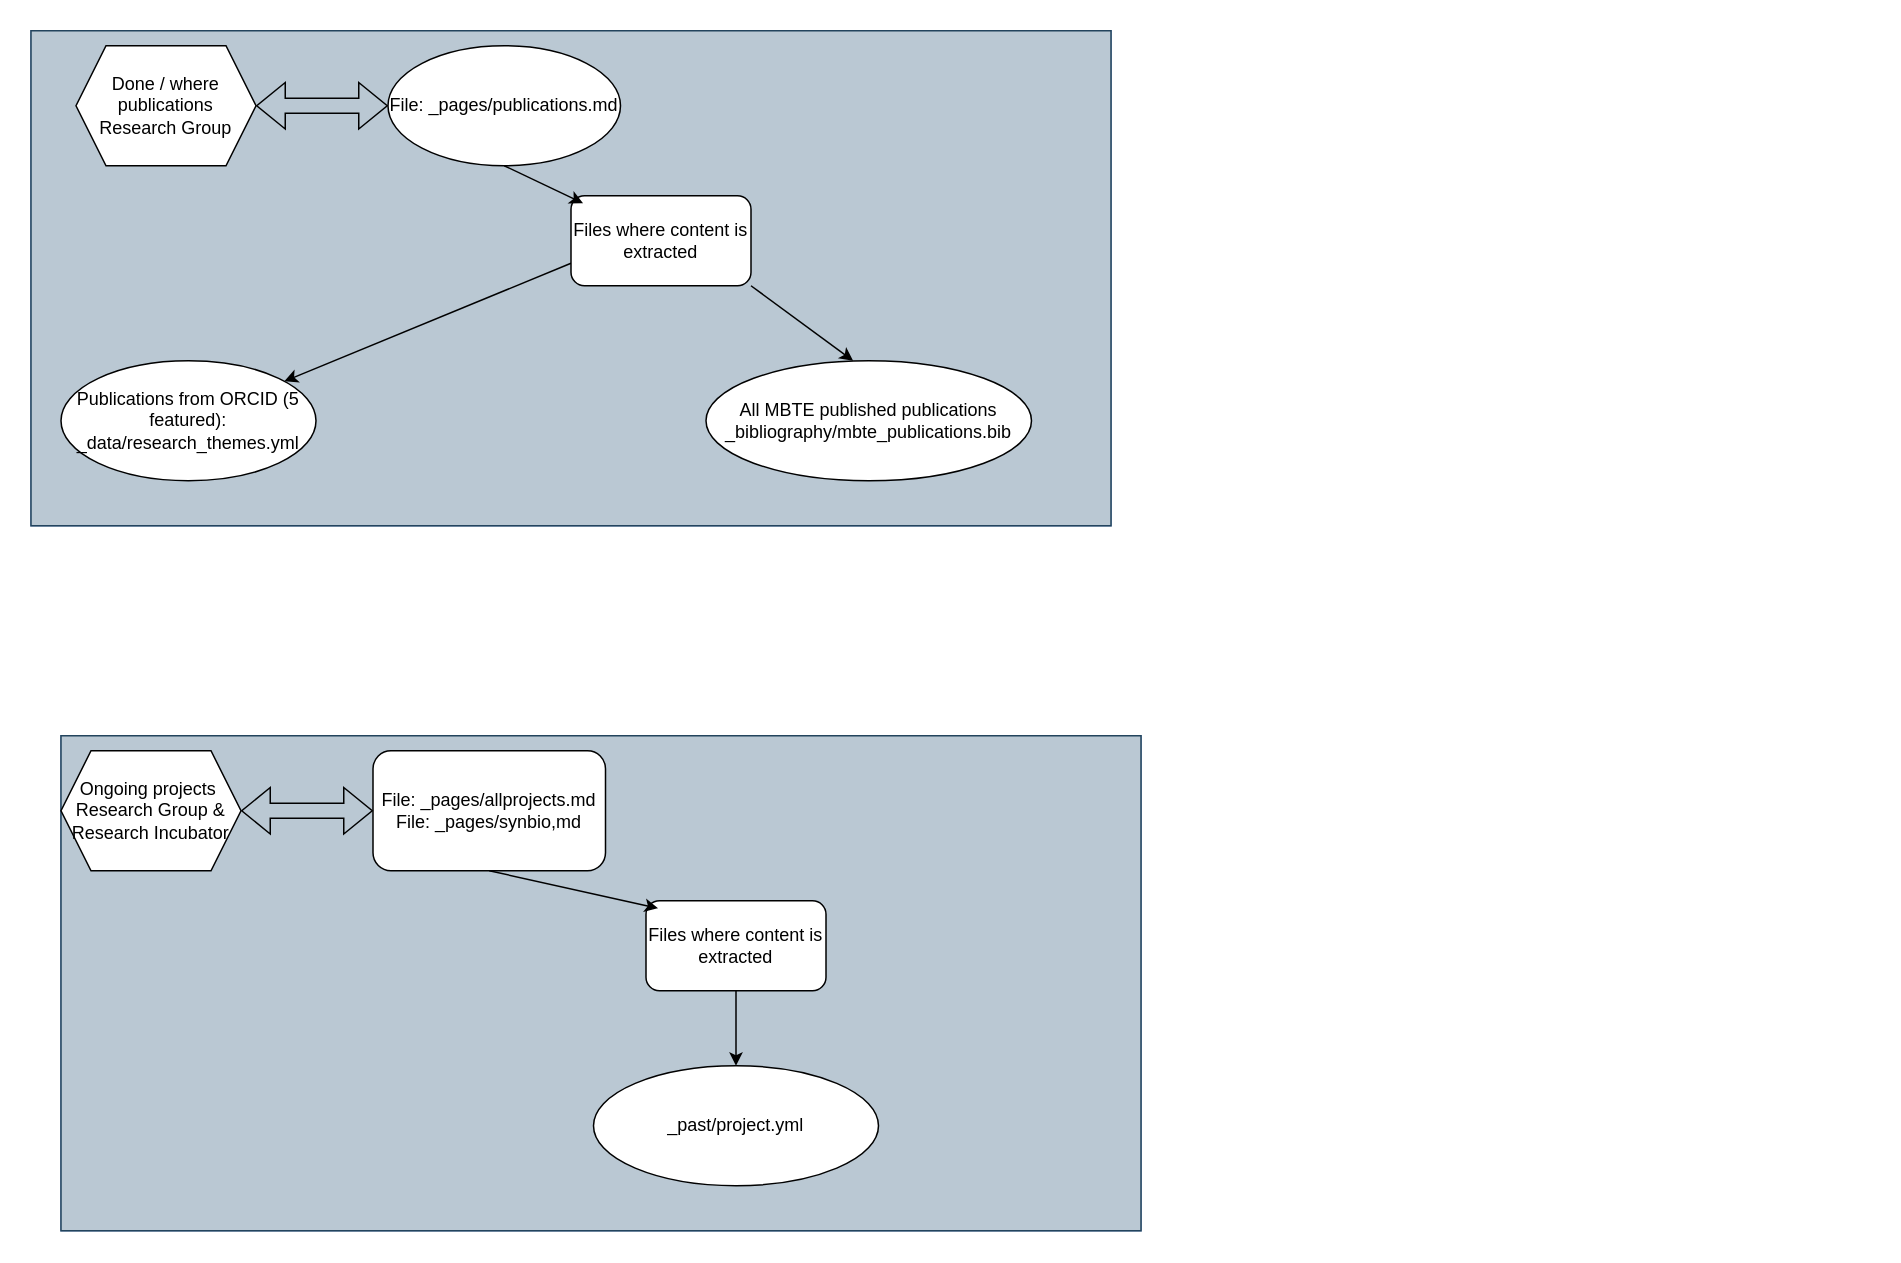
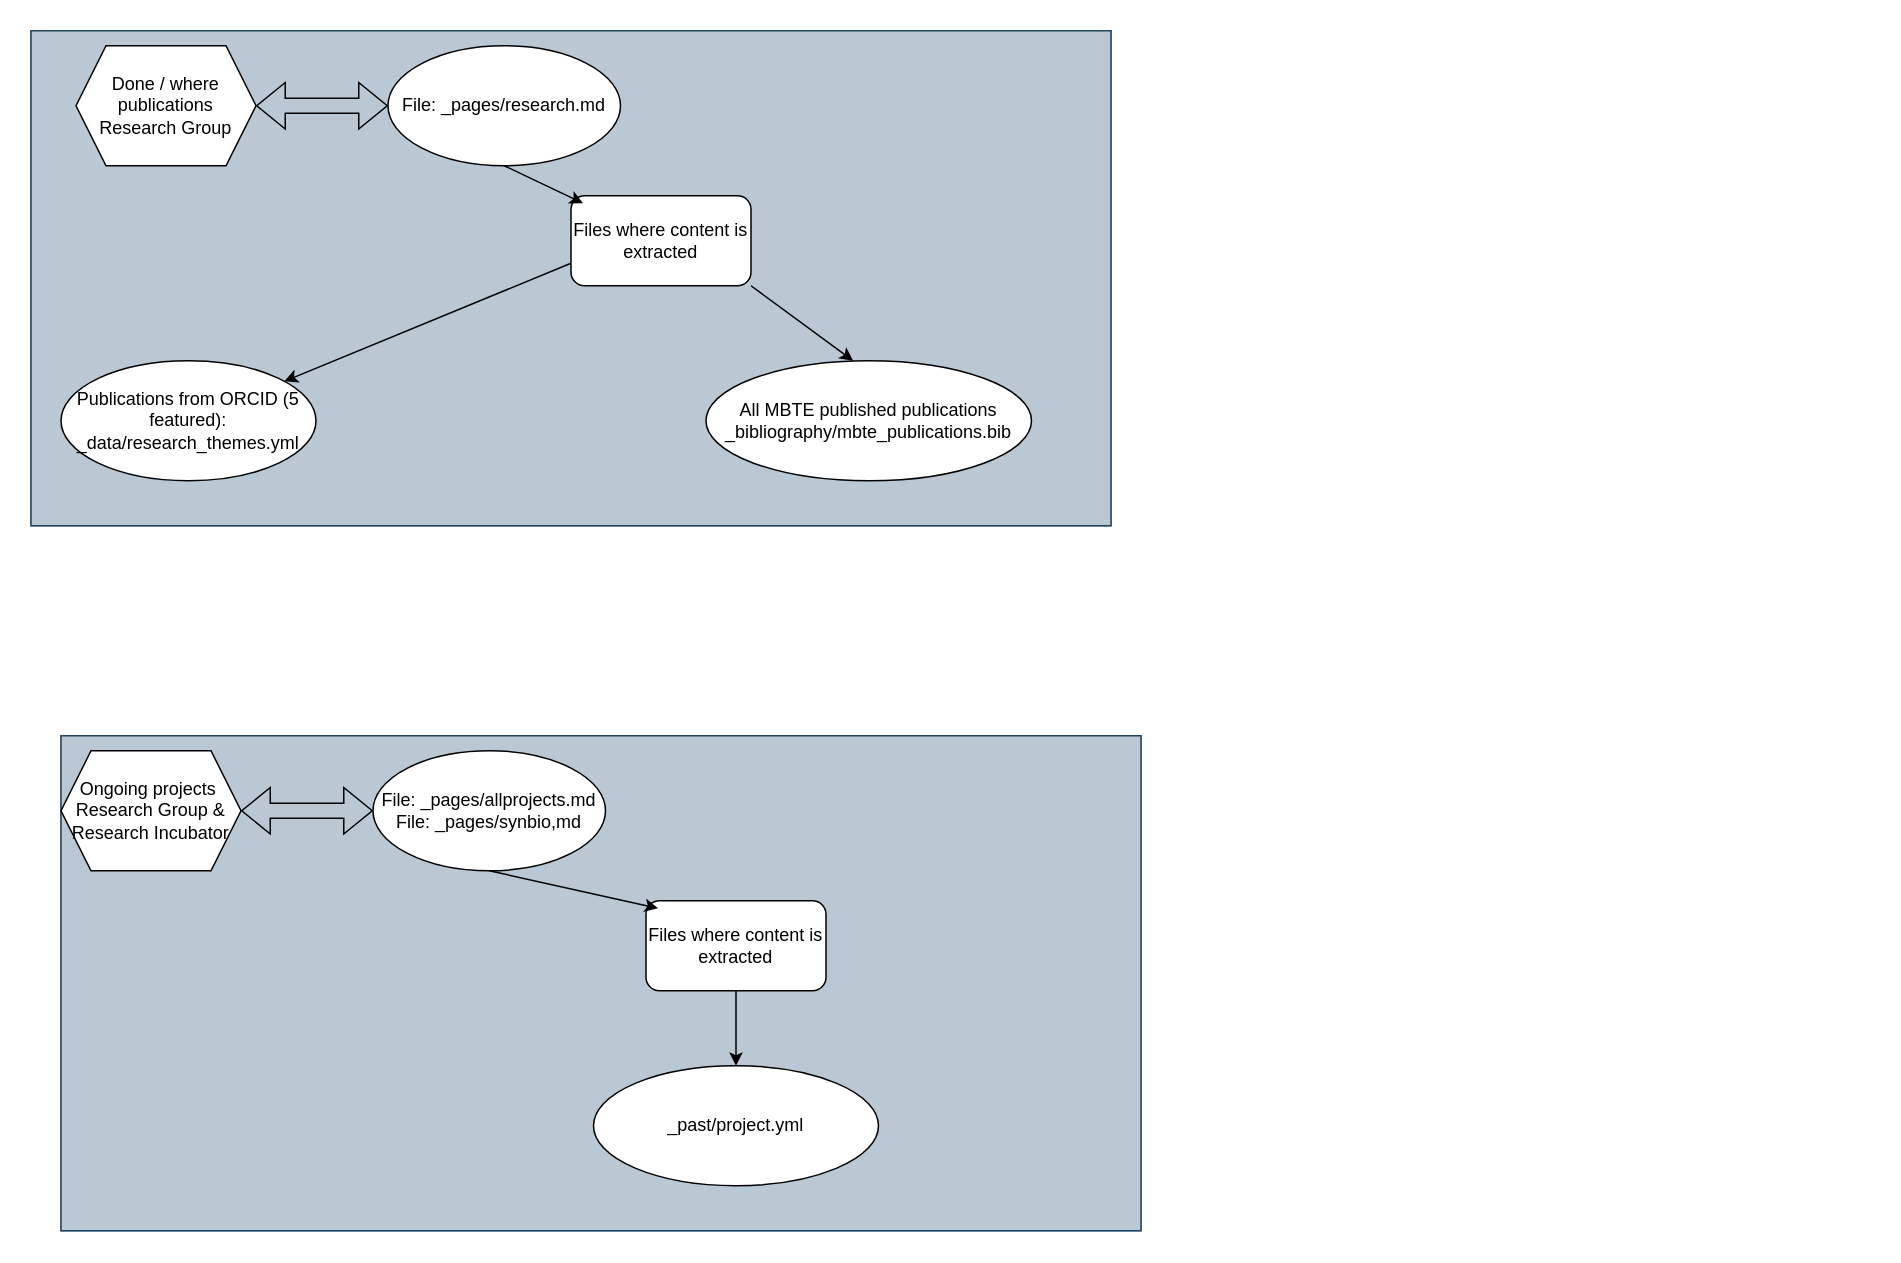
node "File: _pages/publications.md": label "File: _pages/publications.md" -> "File: _pages/research.md"
node "File: _pages/allprojects.md File: _pages/synbio,md": shape rounded rectangle -> ellipse
